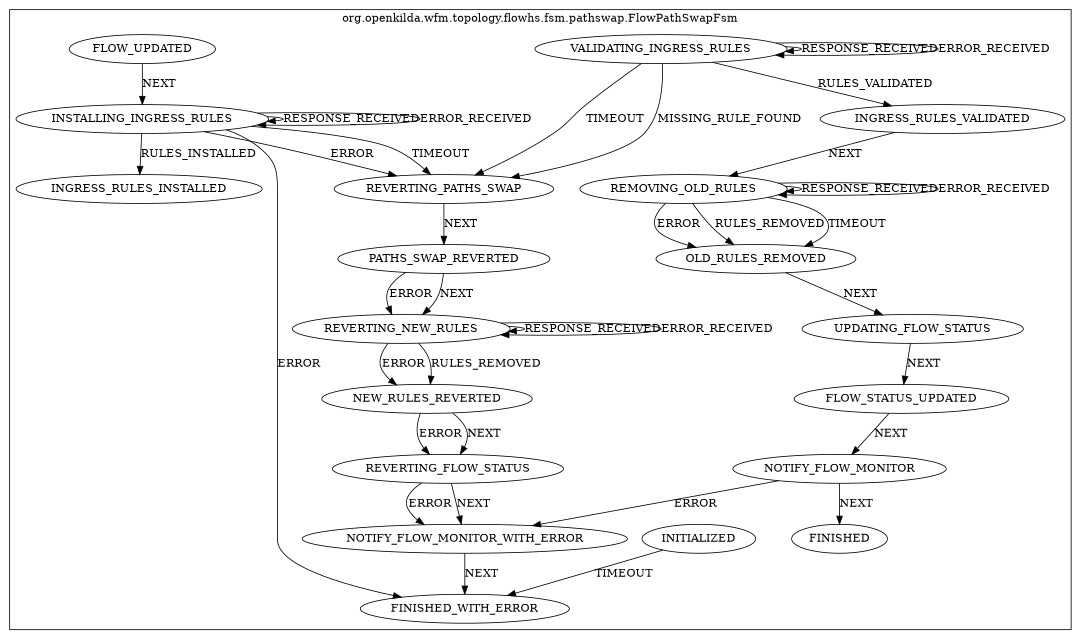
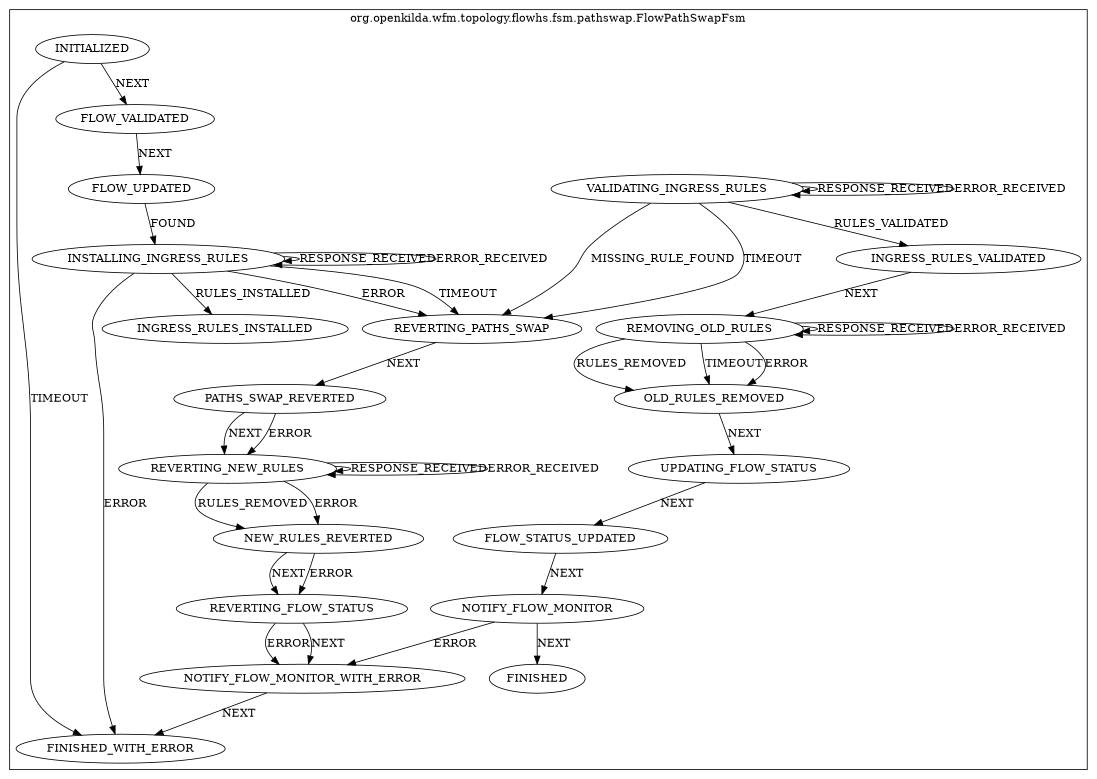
edge "FLOW_UPDATED" -> "INSTALLING_INGRESS_RULES": label "NEXT" -> "FOUND"
node "FLOW_VALIDATED": added
